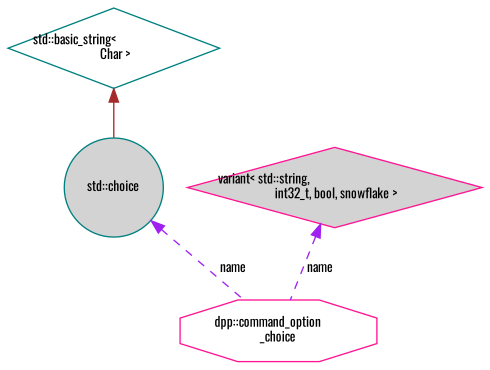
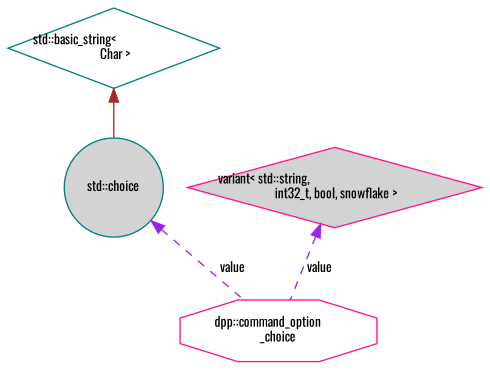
edge "dpp::command_option _choice" -> "std::choice": label " name" -> " value"
edge "dpp::command_option _choice" -> "variant< std::string, int32_t, bool, snowflake >": label " name" -> " value"
